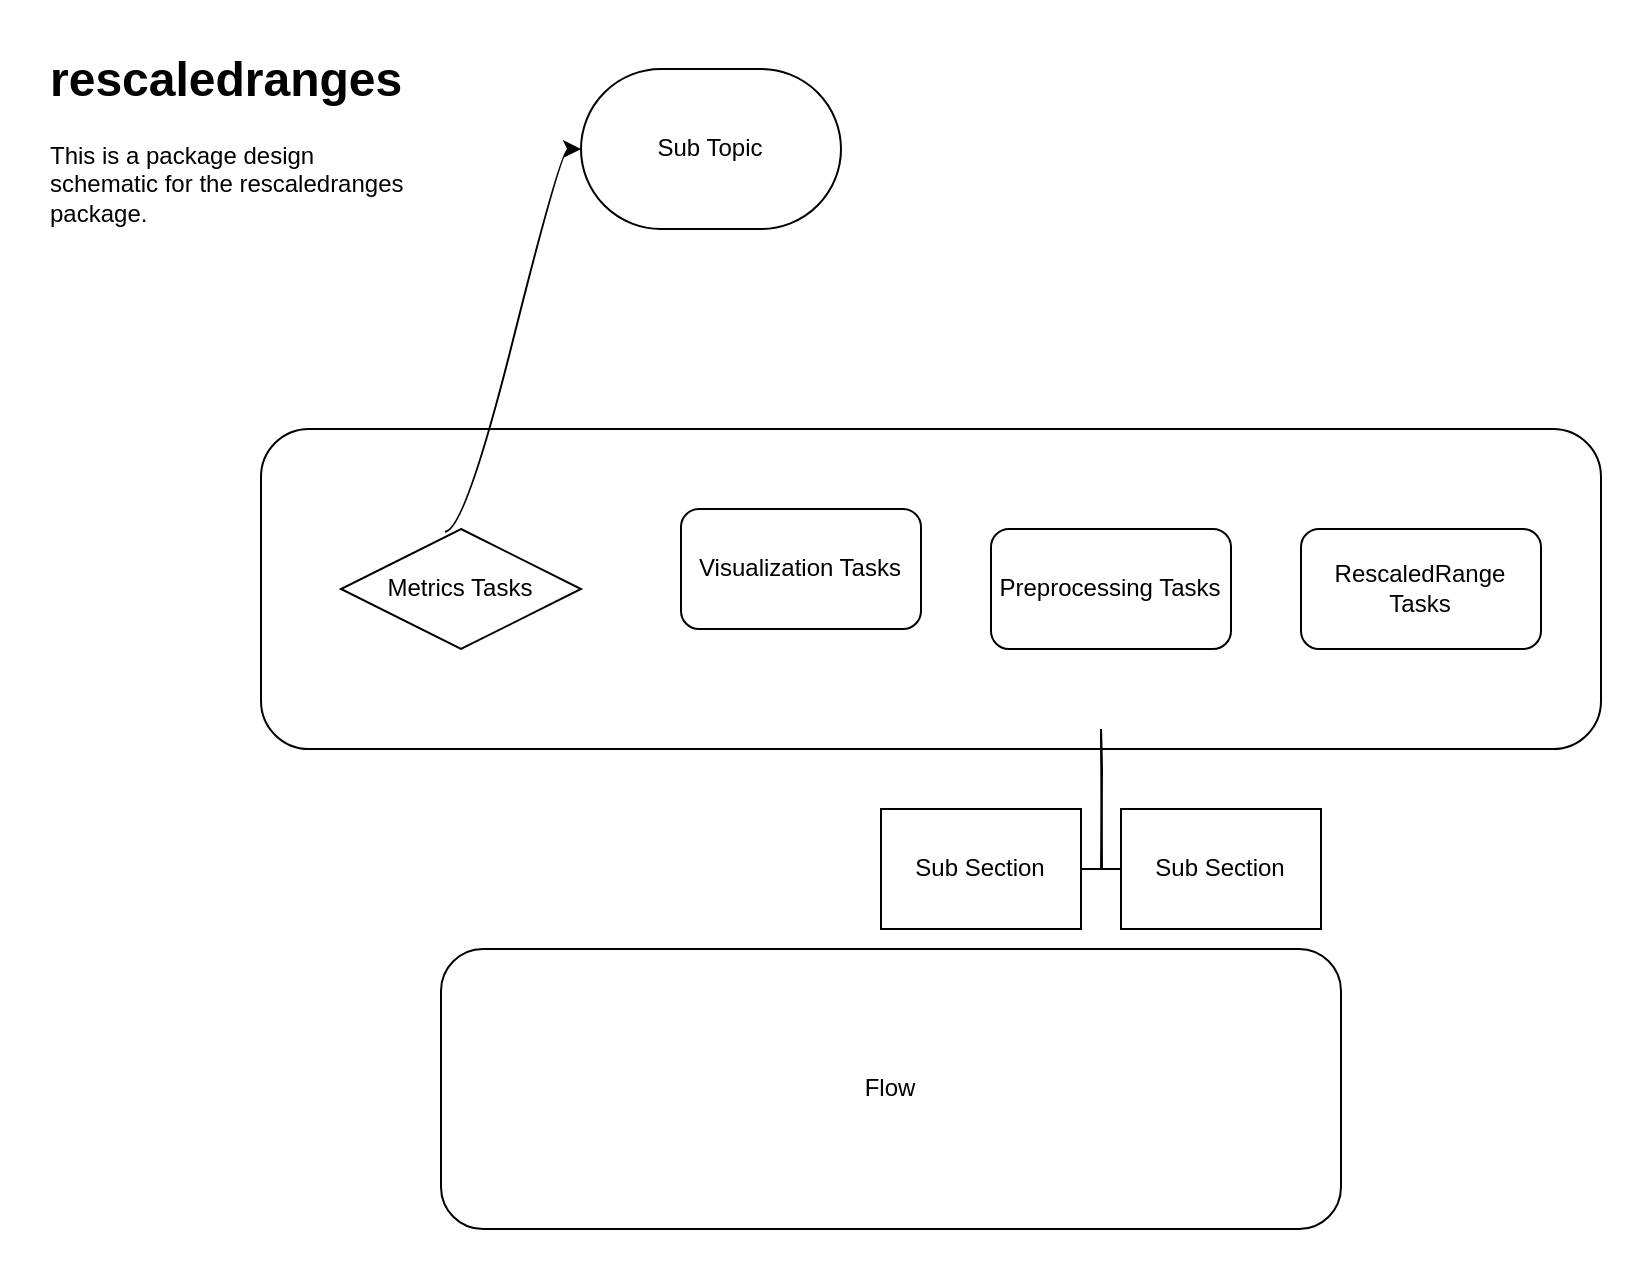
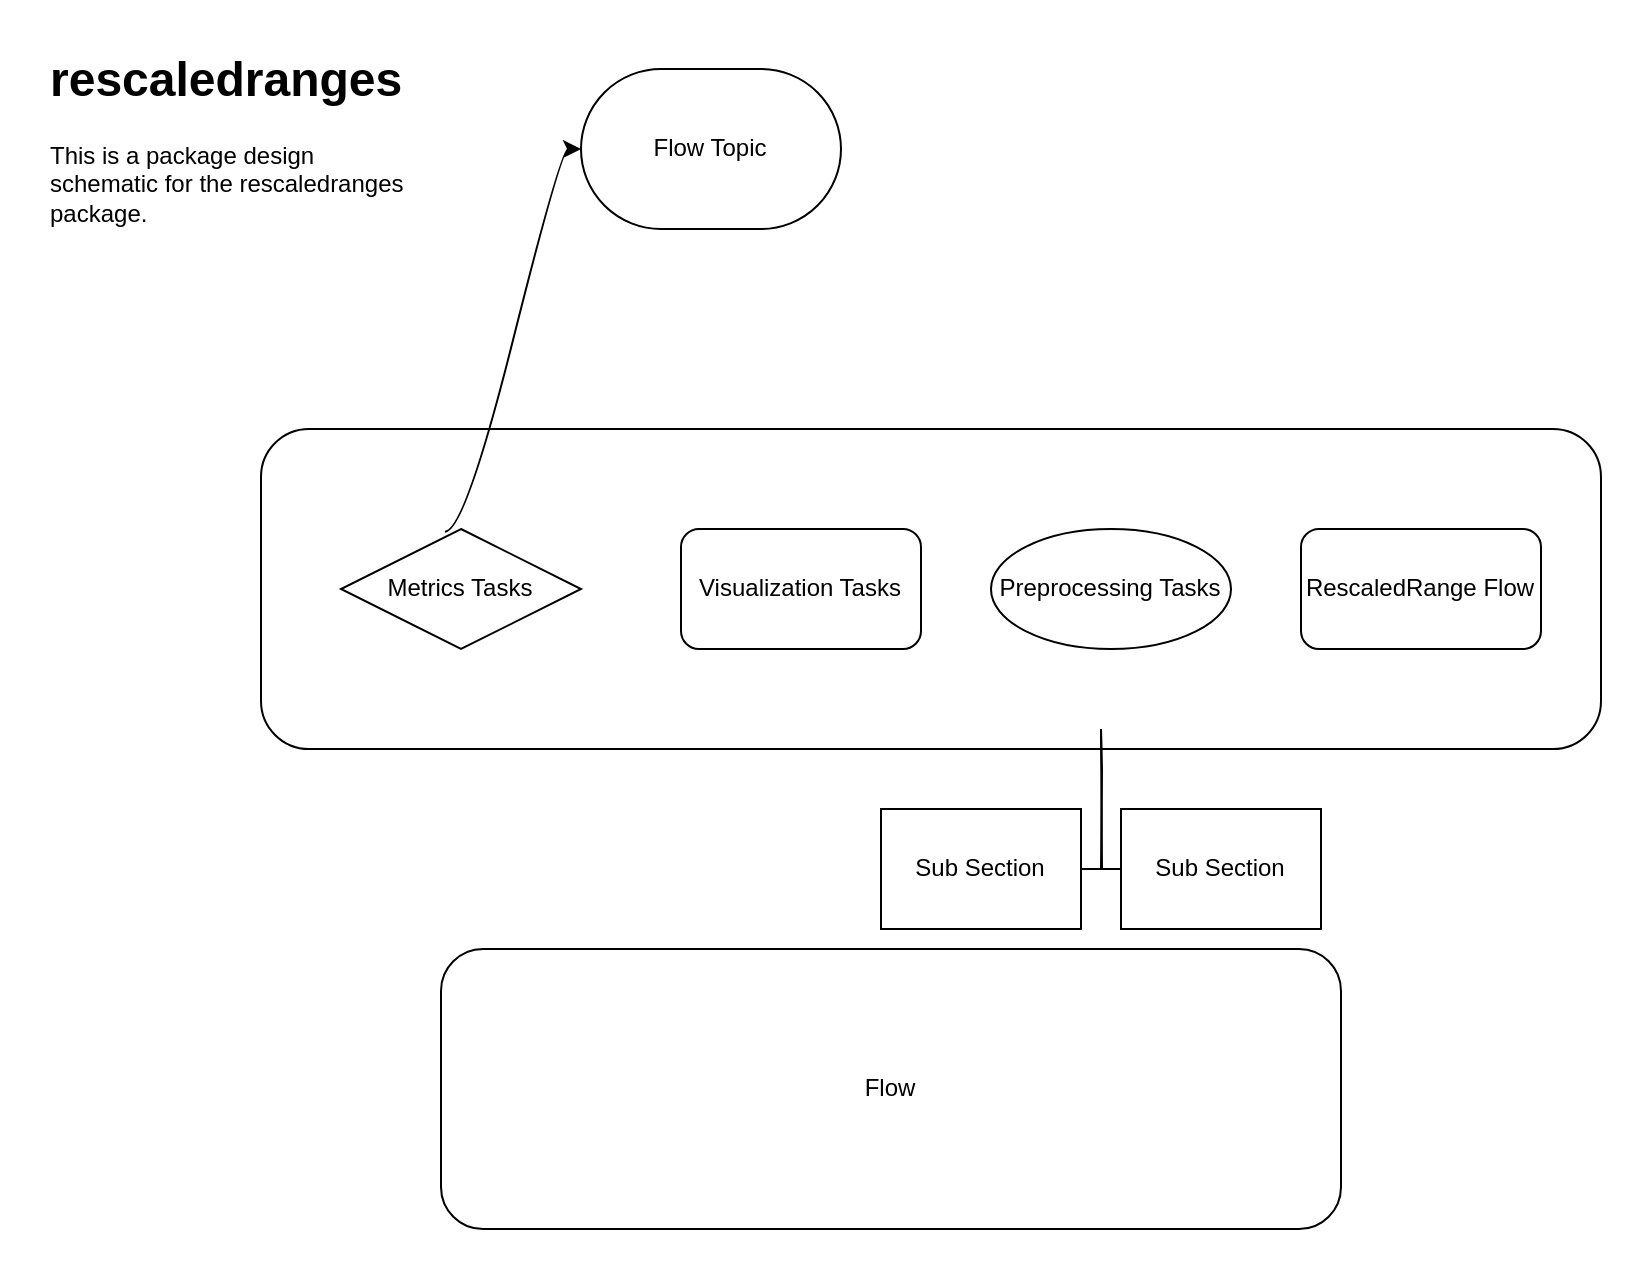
node "Sub Topic": label "Sub Topic" -> "Flow Topic"
node "Visualization Tasks": moved (801, 569) -> (801, 589)
node "Preprocessing Tasks": shape rounded rectangle -> ellipse
node "RescaledRange Tasks": label "RescaledRange Tasks" -> "RescaledRange Flow"
